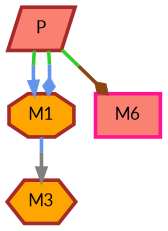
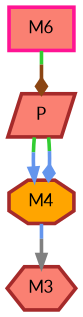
edge "P" -> "M6": reversed
node "M1": label "M1" -> "M4"
node "M3": fillcolor orange -> salmon
